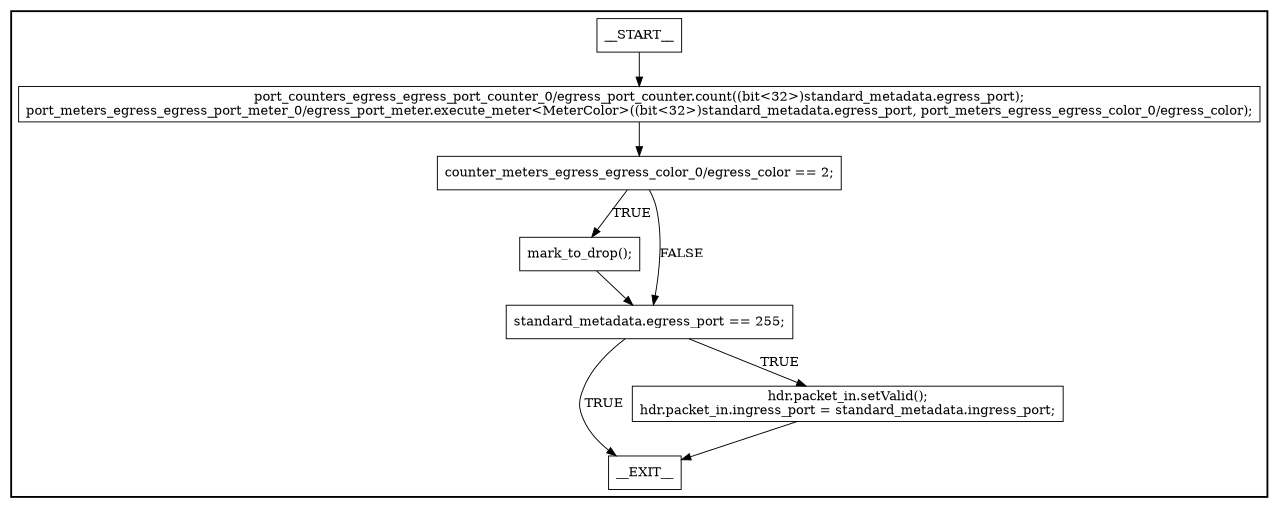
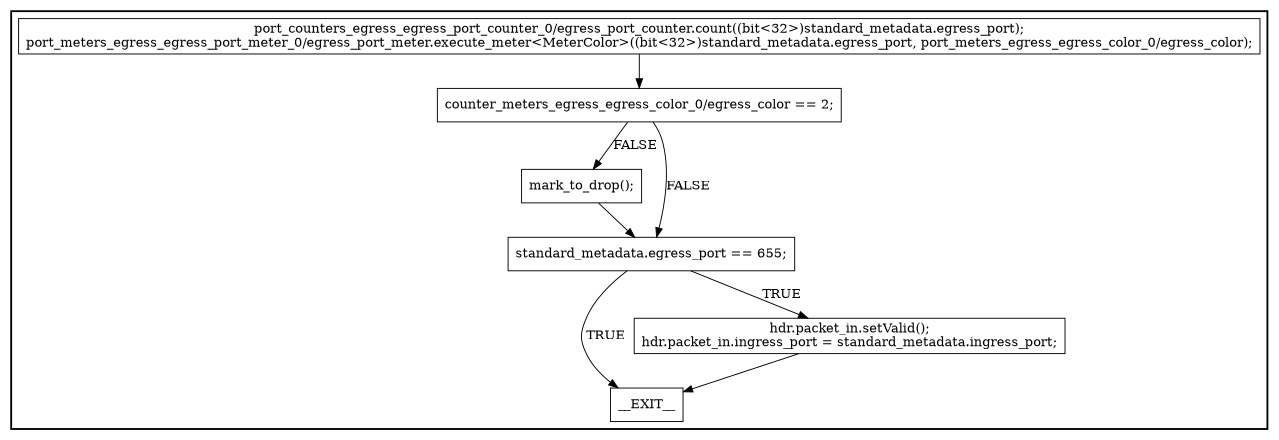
node "__START__": removed
edge "counter_meters_egress_egress_color_0/egress_color == 2;" -> "mark_to_drop();": label "TRUE" -> "FALSE"
node "standard_metadata.egress_port == 255;": label "standard_metadata.egress_port == 255;" -> "standard_metadata.egress_port == 655;"
